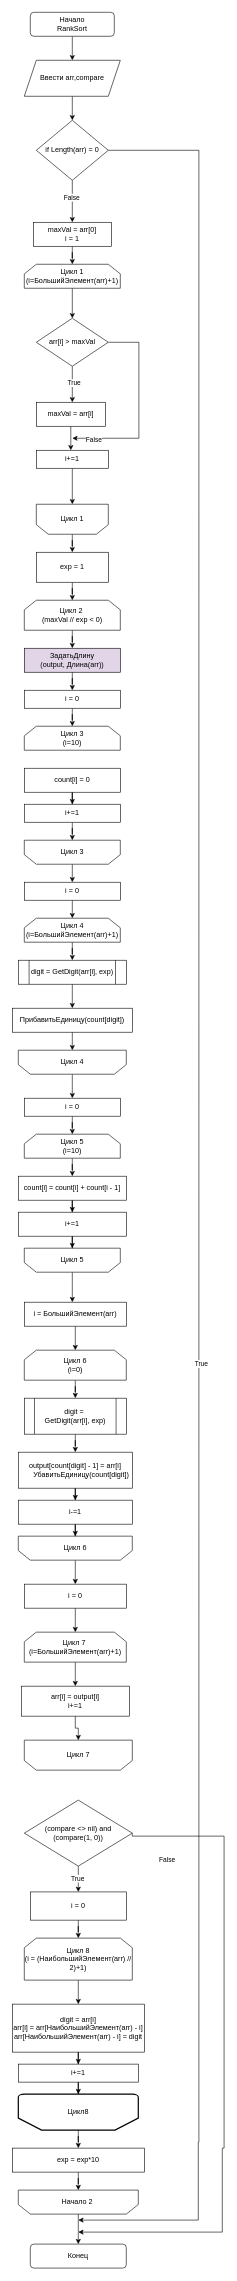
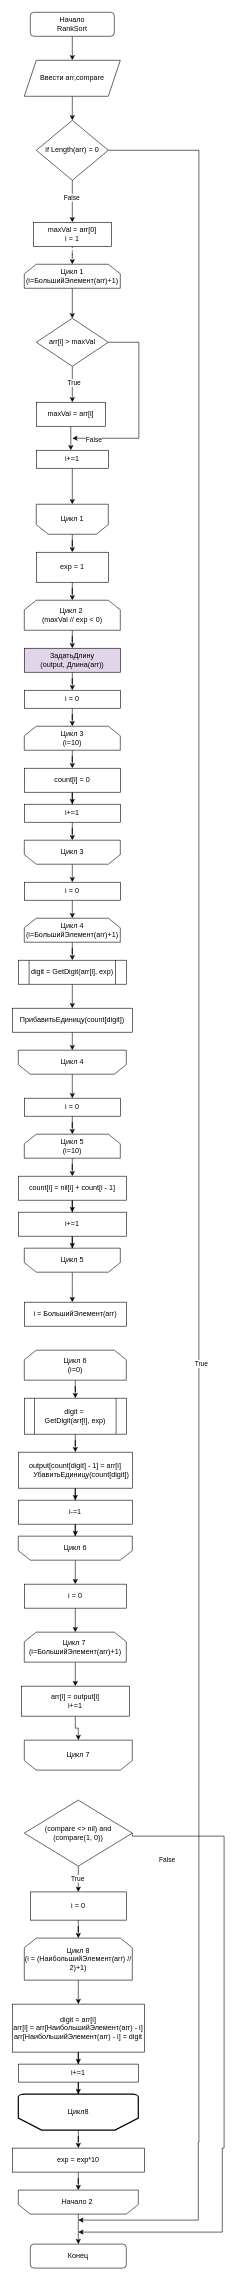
edge "maxVal = arr[0] i = 1" -> "Цикл 1 (i=БольшийЭлемент(arr)+1)": style solid -> dashed
edge "Цикл 3 (i=10)" -> "count[i] = 0": added
node "count[i] = count[i] + count[i - 1]": label "count[i] = count[i] + count[i - 1]" -> "count[i] = nil[i] + count[i - 1]"
edge "i = БольшийЭлемент(arr)" -> "Цикл 6 (i=0)": removed
